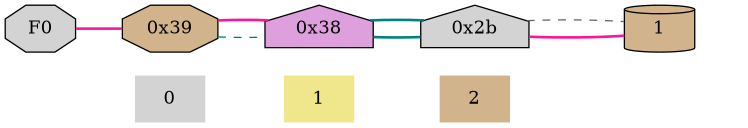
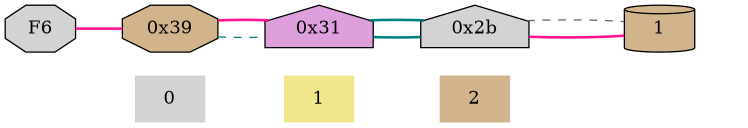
node "F0": label "F0" -> "F6"
node "0x38": label "0x38" -> "0x31"
